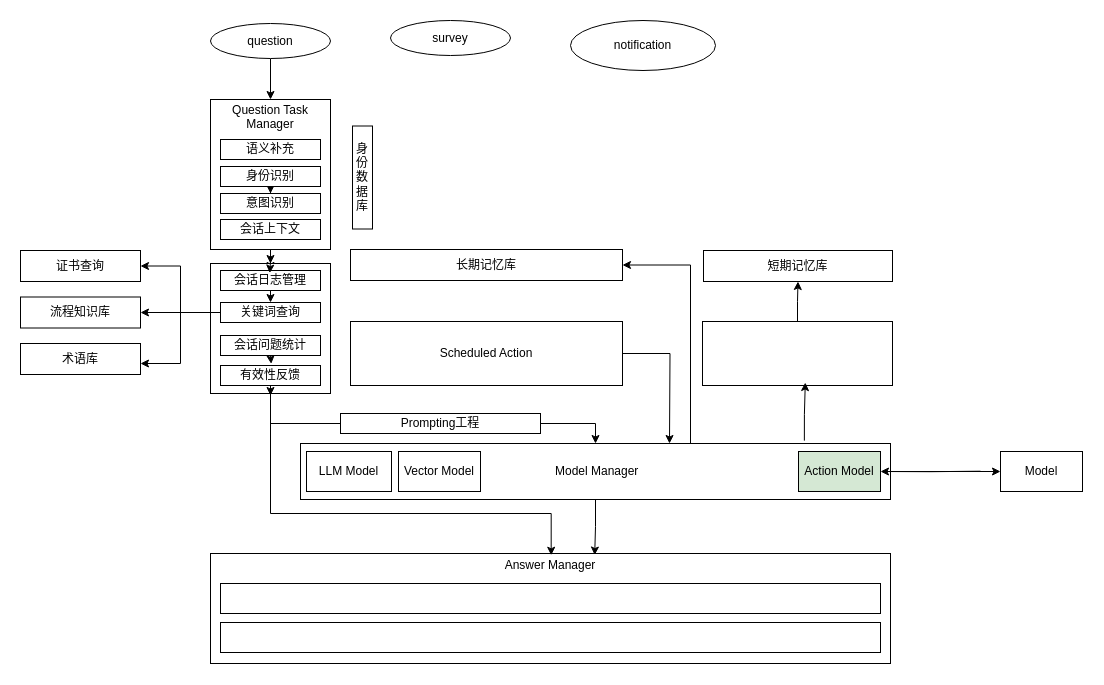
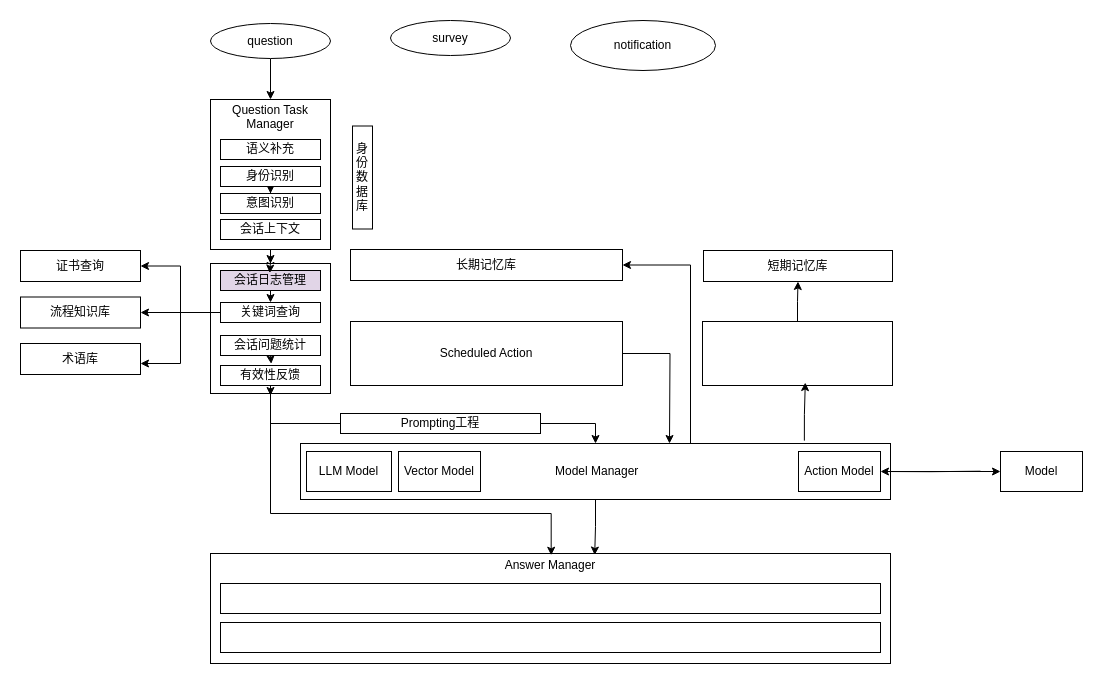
node "会话日志管理": fillcolor #ffffff -> #e1d5e7
node "Action Model": fillcolor #d5e8d4 -> #ffffff
